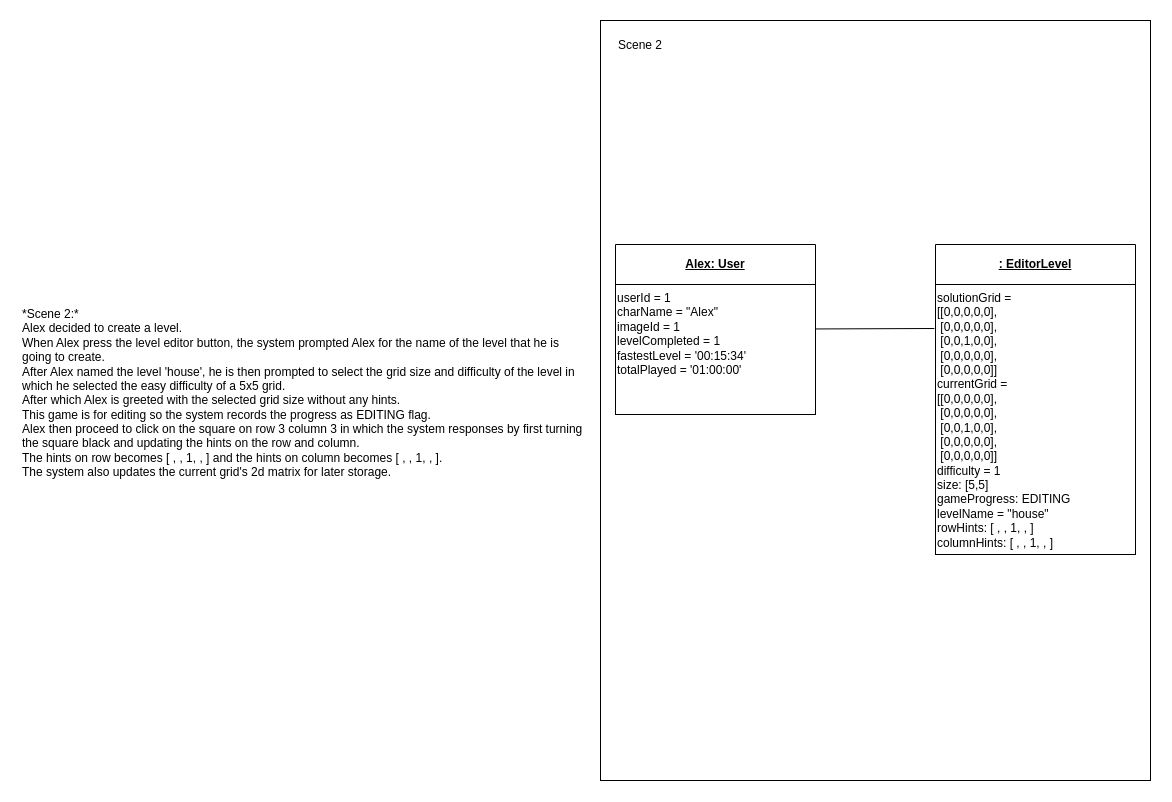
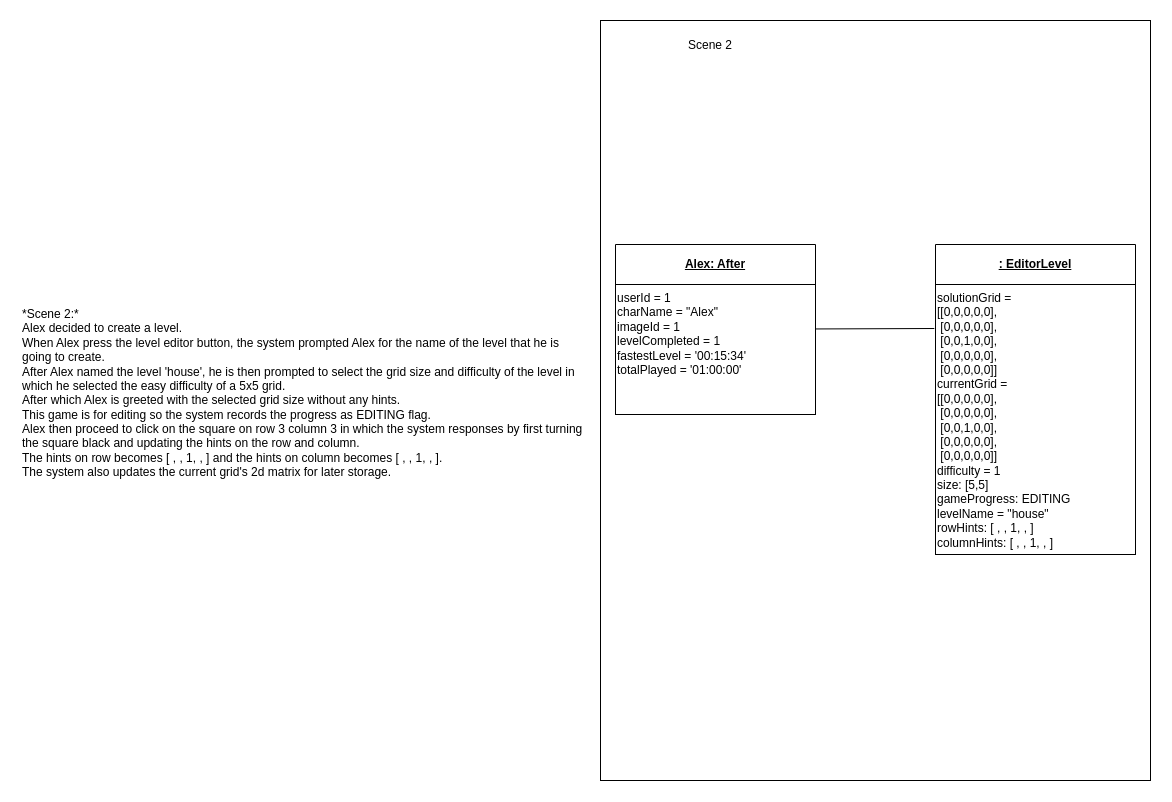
node "Scene 2": moved (641, 46) -> (711, 46)
node "Alex: User": label "Alex: User" -> "Alex: After"
